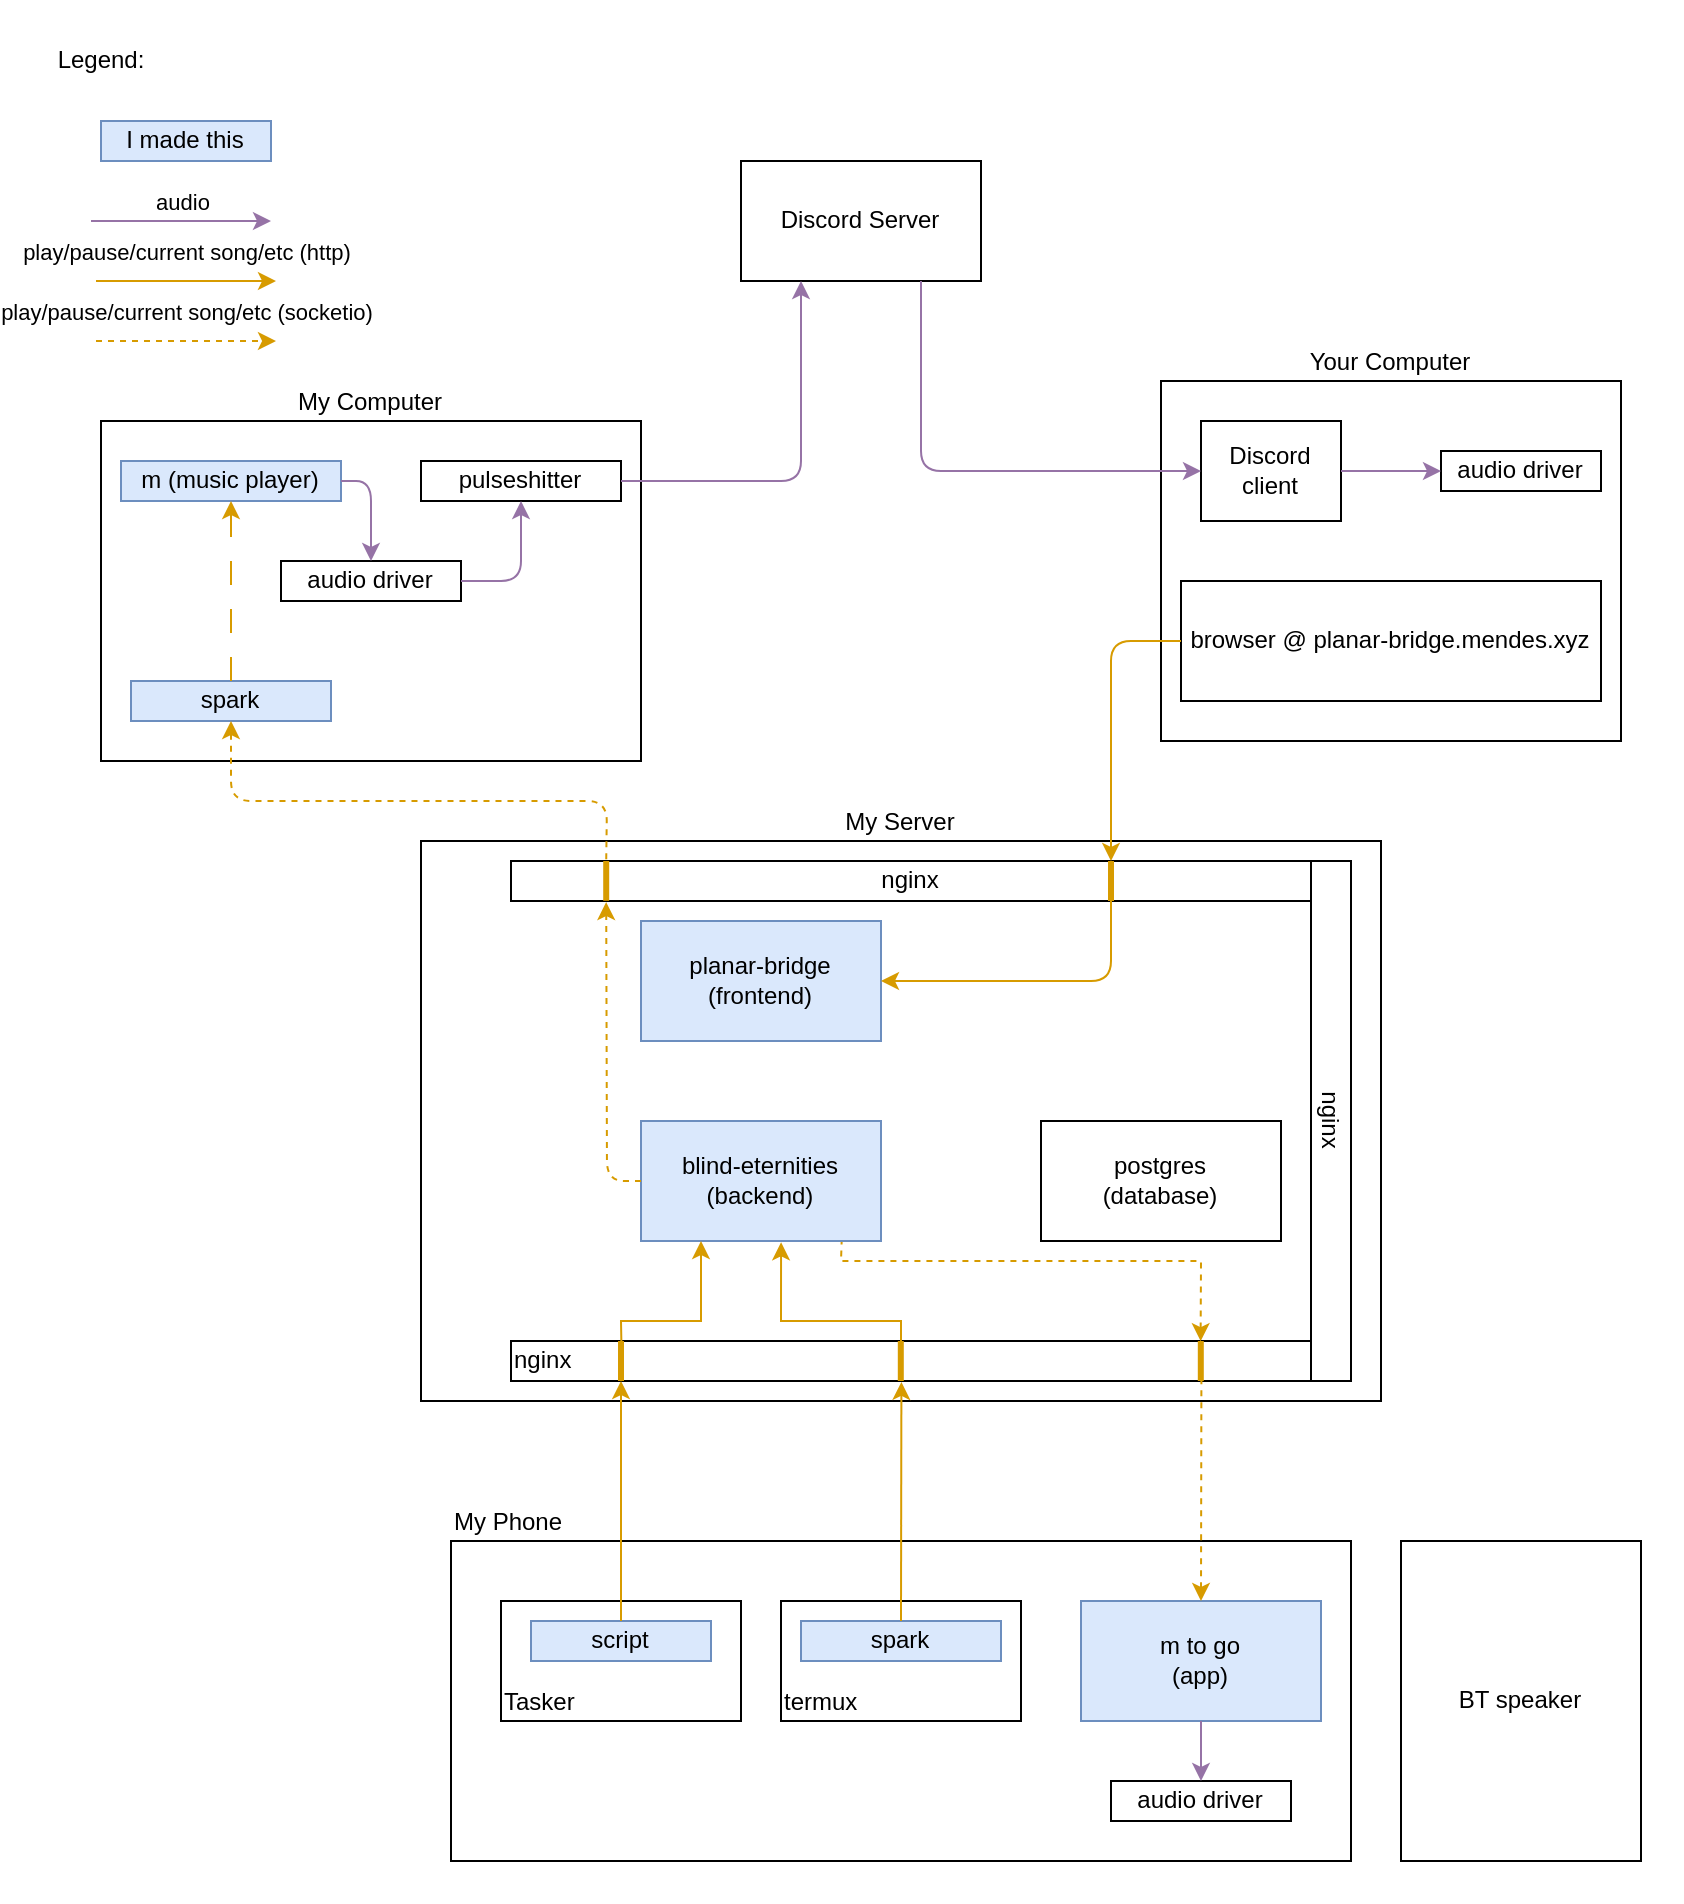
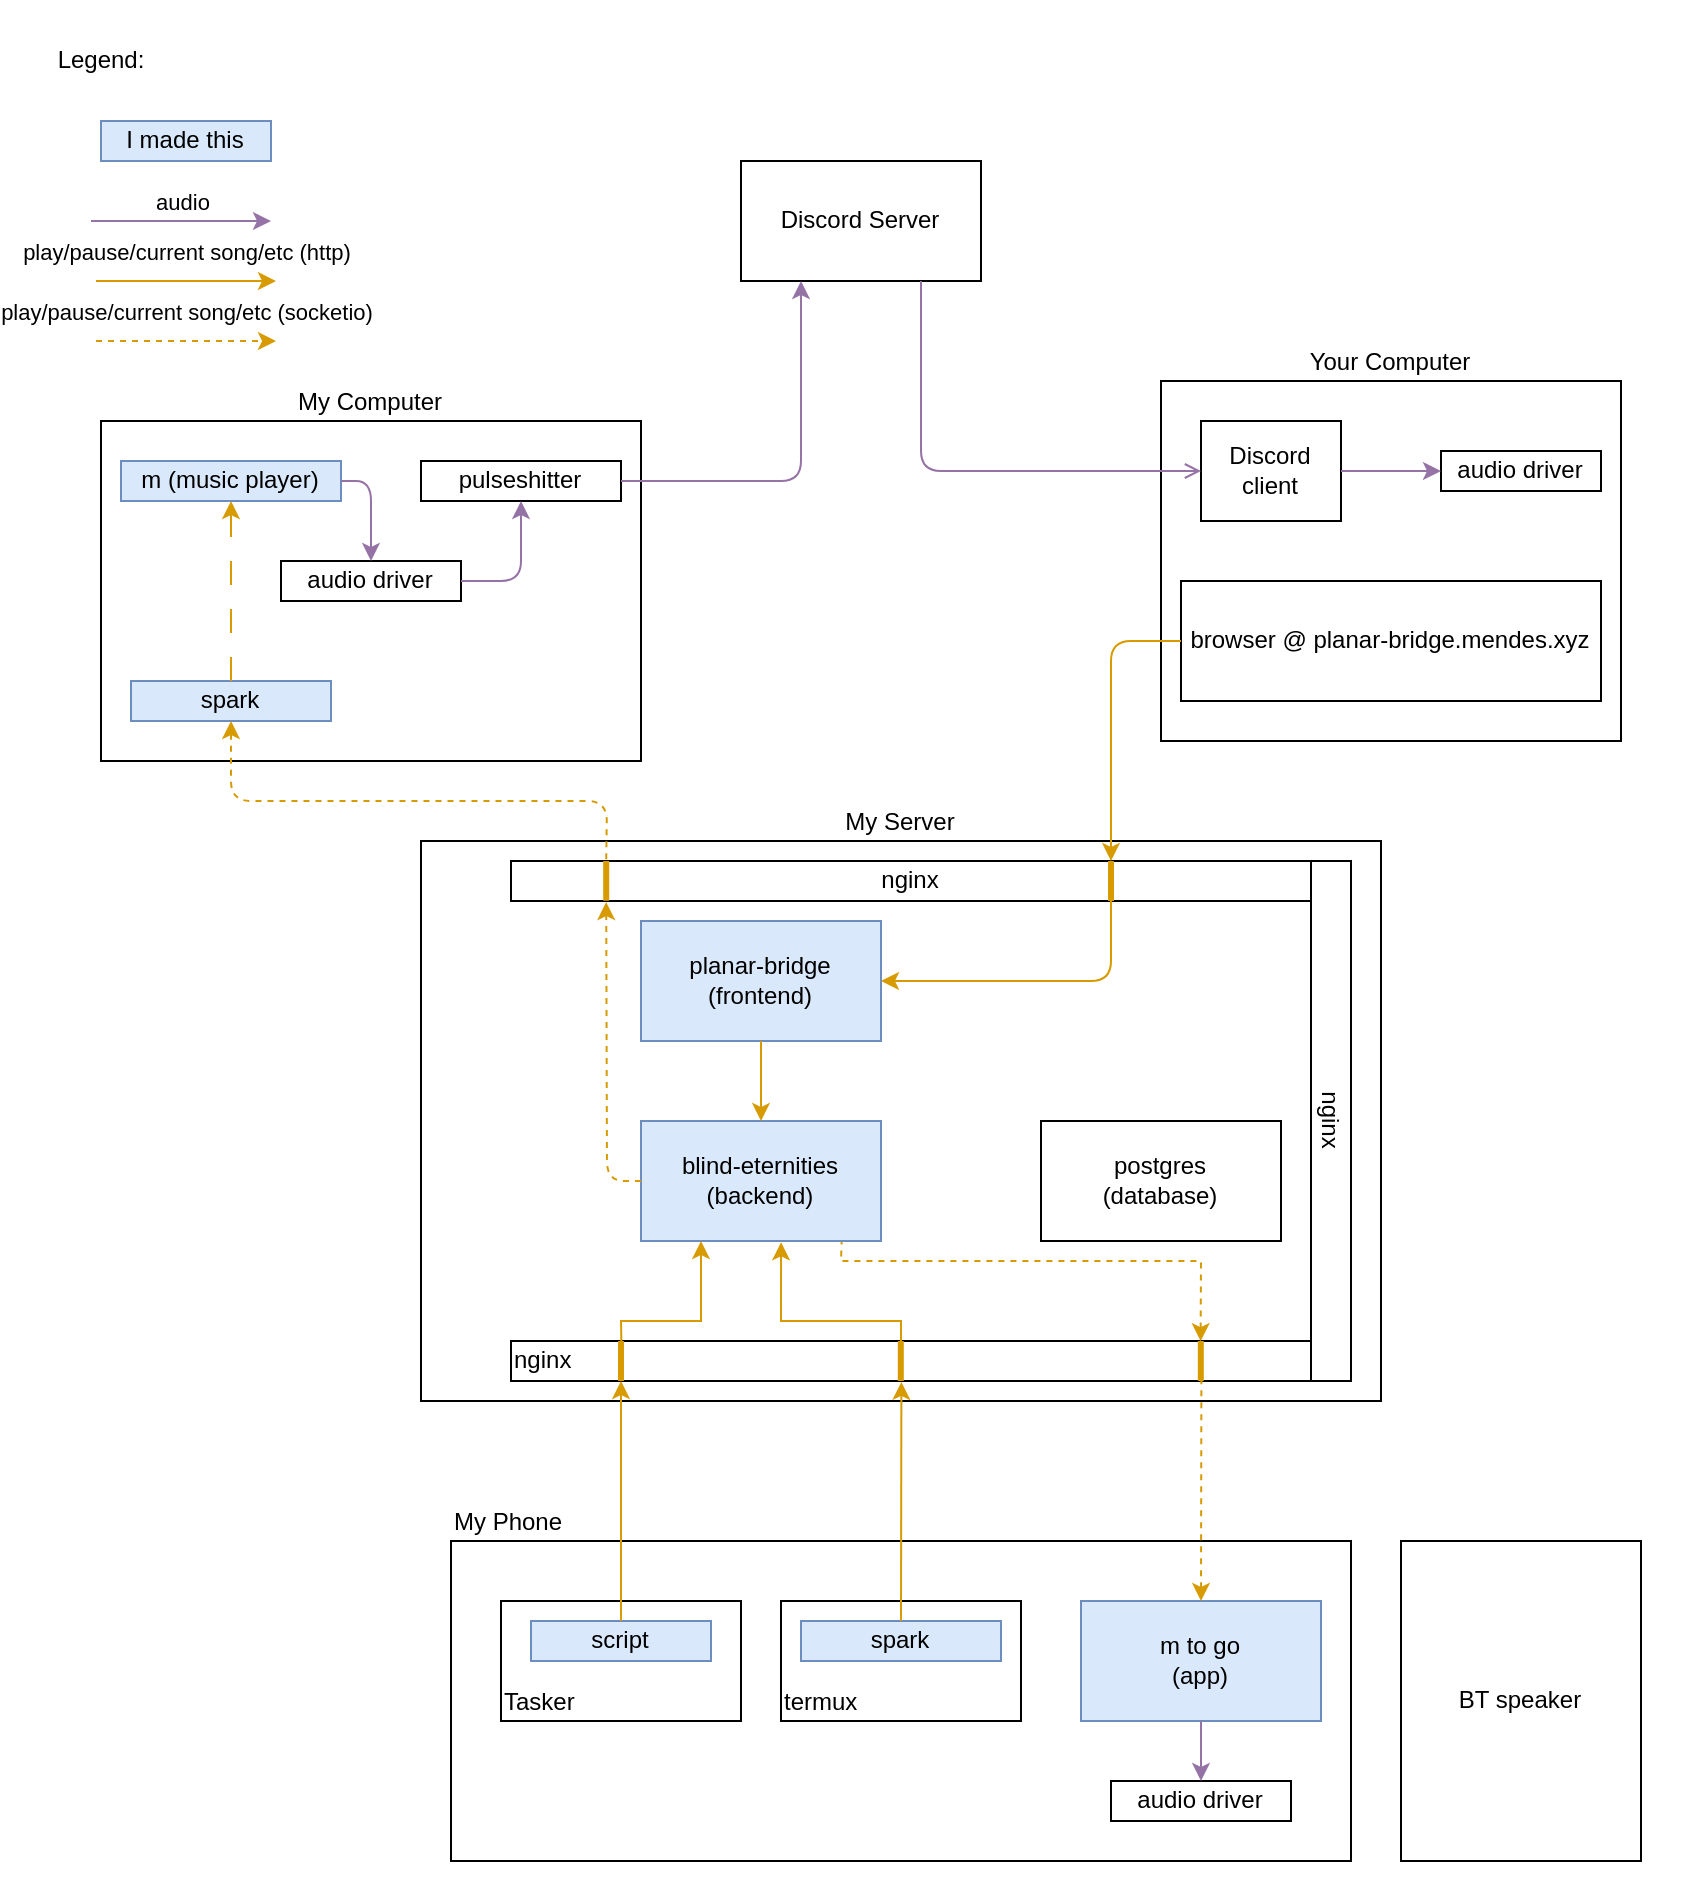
edge "Discord Server" -> "Discord client": arrowhead classic -> open
edge "planar-bridge (frontend)" -> "blind-eternities (backend)": added
